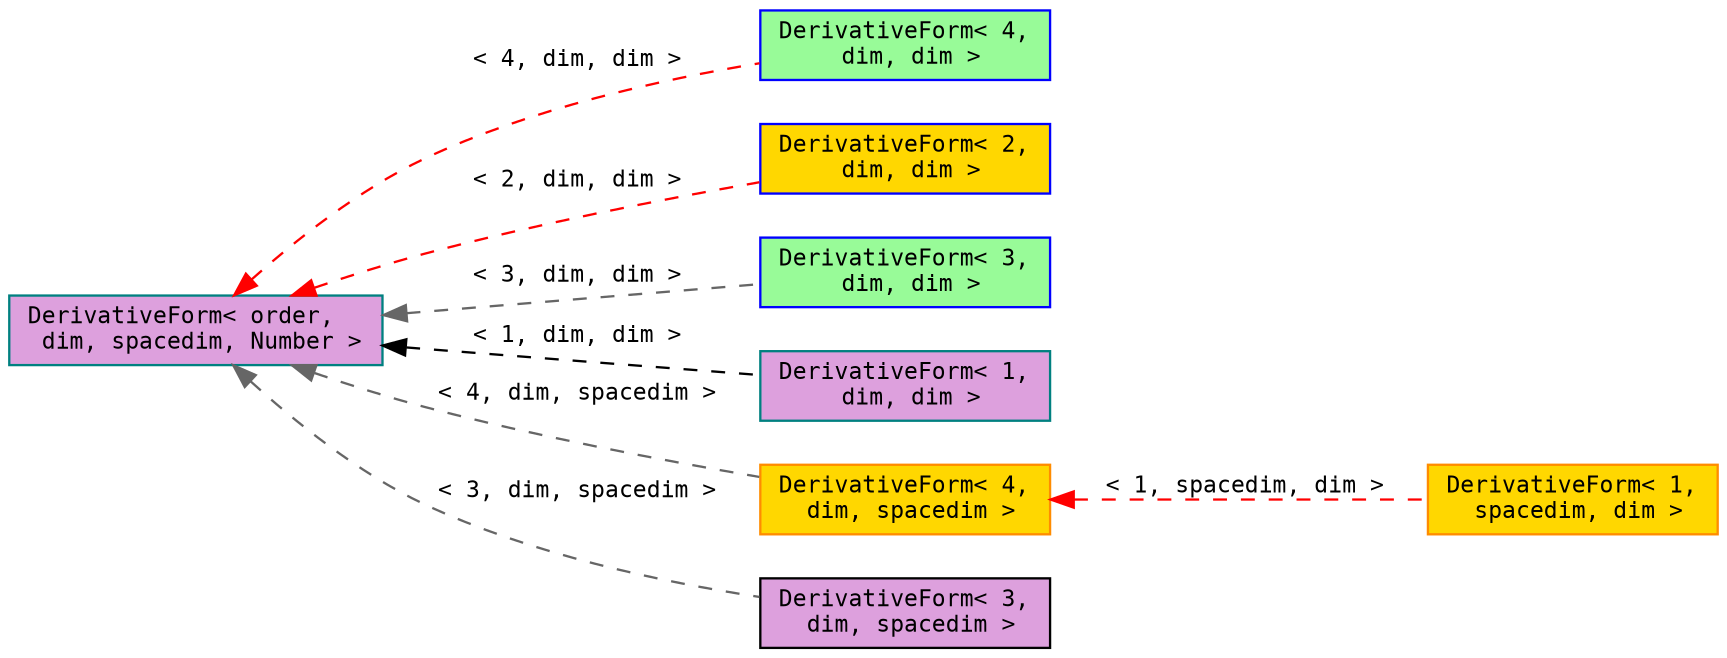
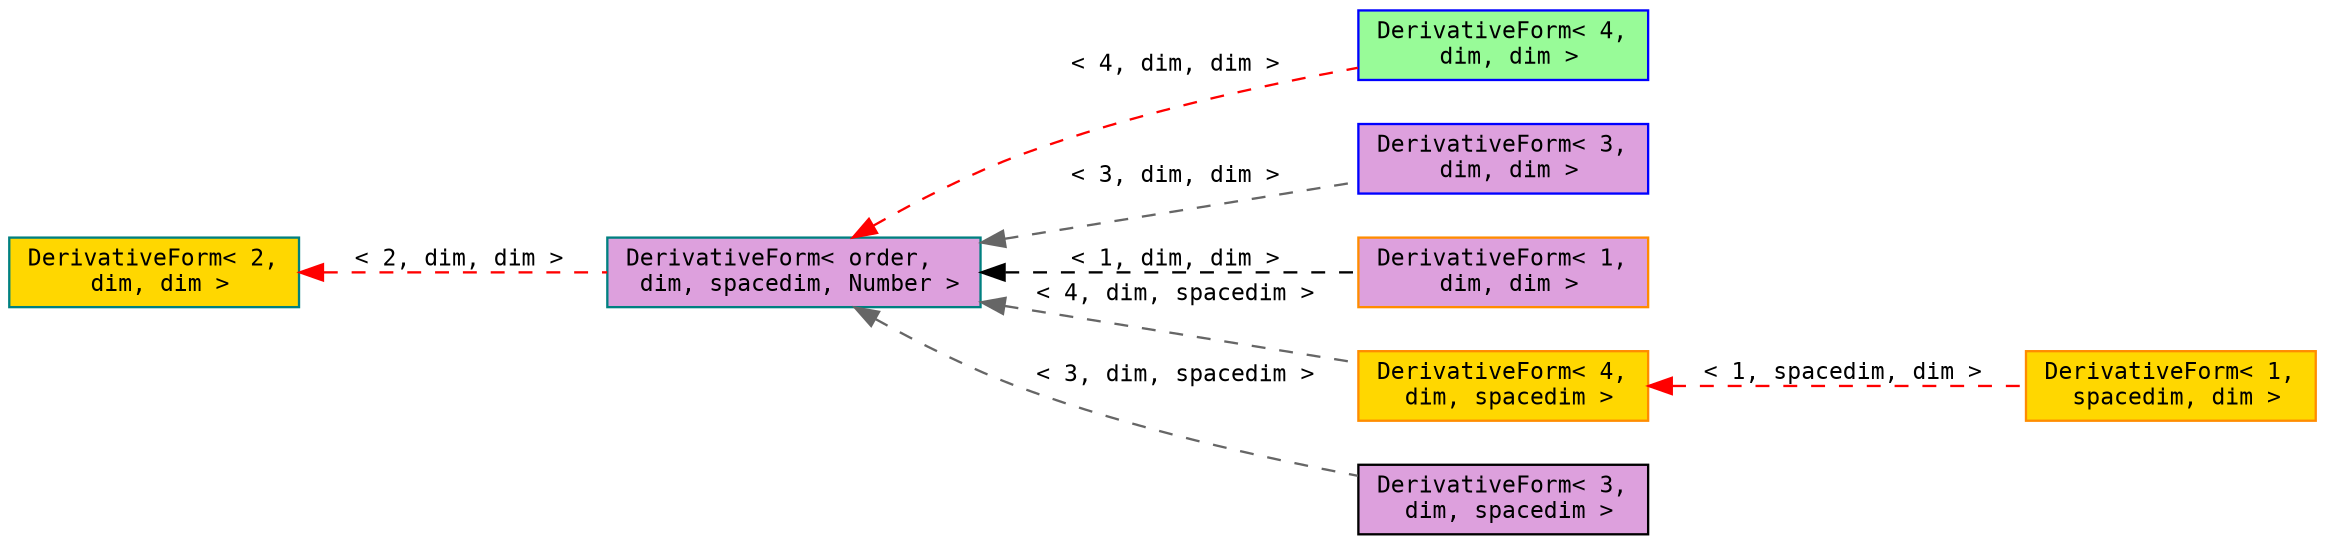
node "DerivativeForm< 2, dim, dim >": color blue -> teal
edge "DerivativeForm< 2, dim, dim >" -> "DerivativeForm< order, dim, spacedim, Number >": reversed
node "DerivativeForm< 3, dim, dim >": fillcolor palegreen -> plum
node "DerivativeForm< 1, dim, dim >": color teal -> darkorange
